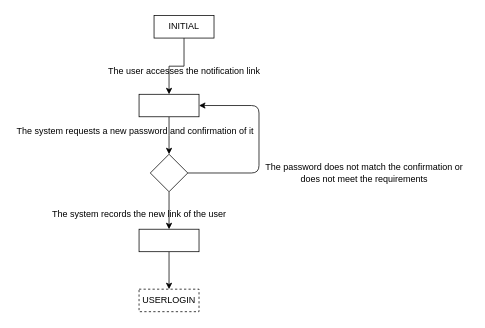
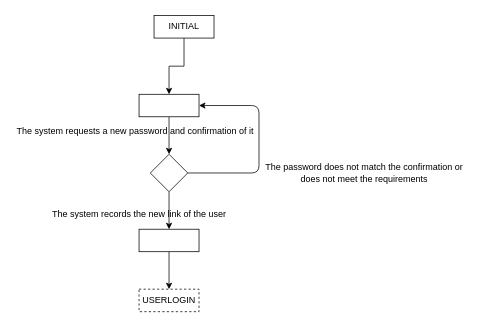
node "The user accesses the notification link": removed
